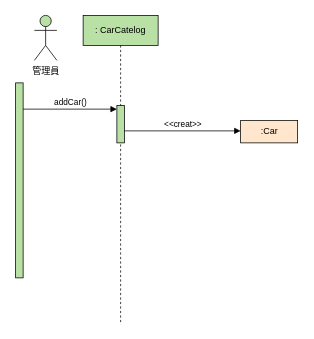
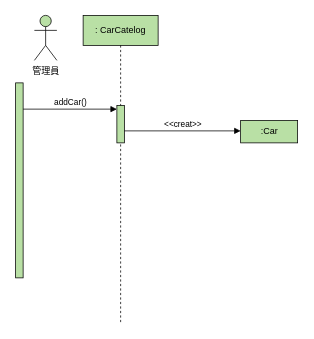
node ":Car": fillcolor #ffe6cc -> #b9e0a5
